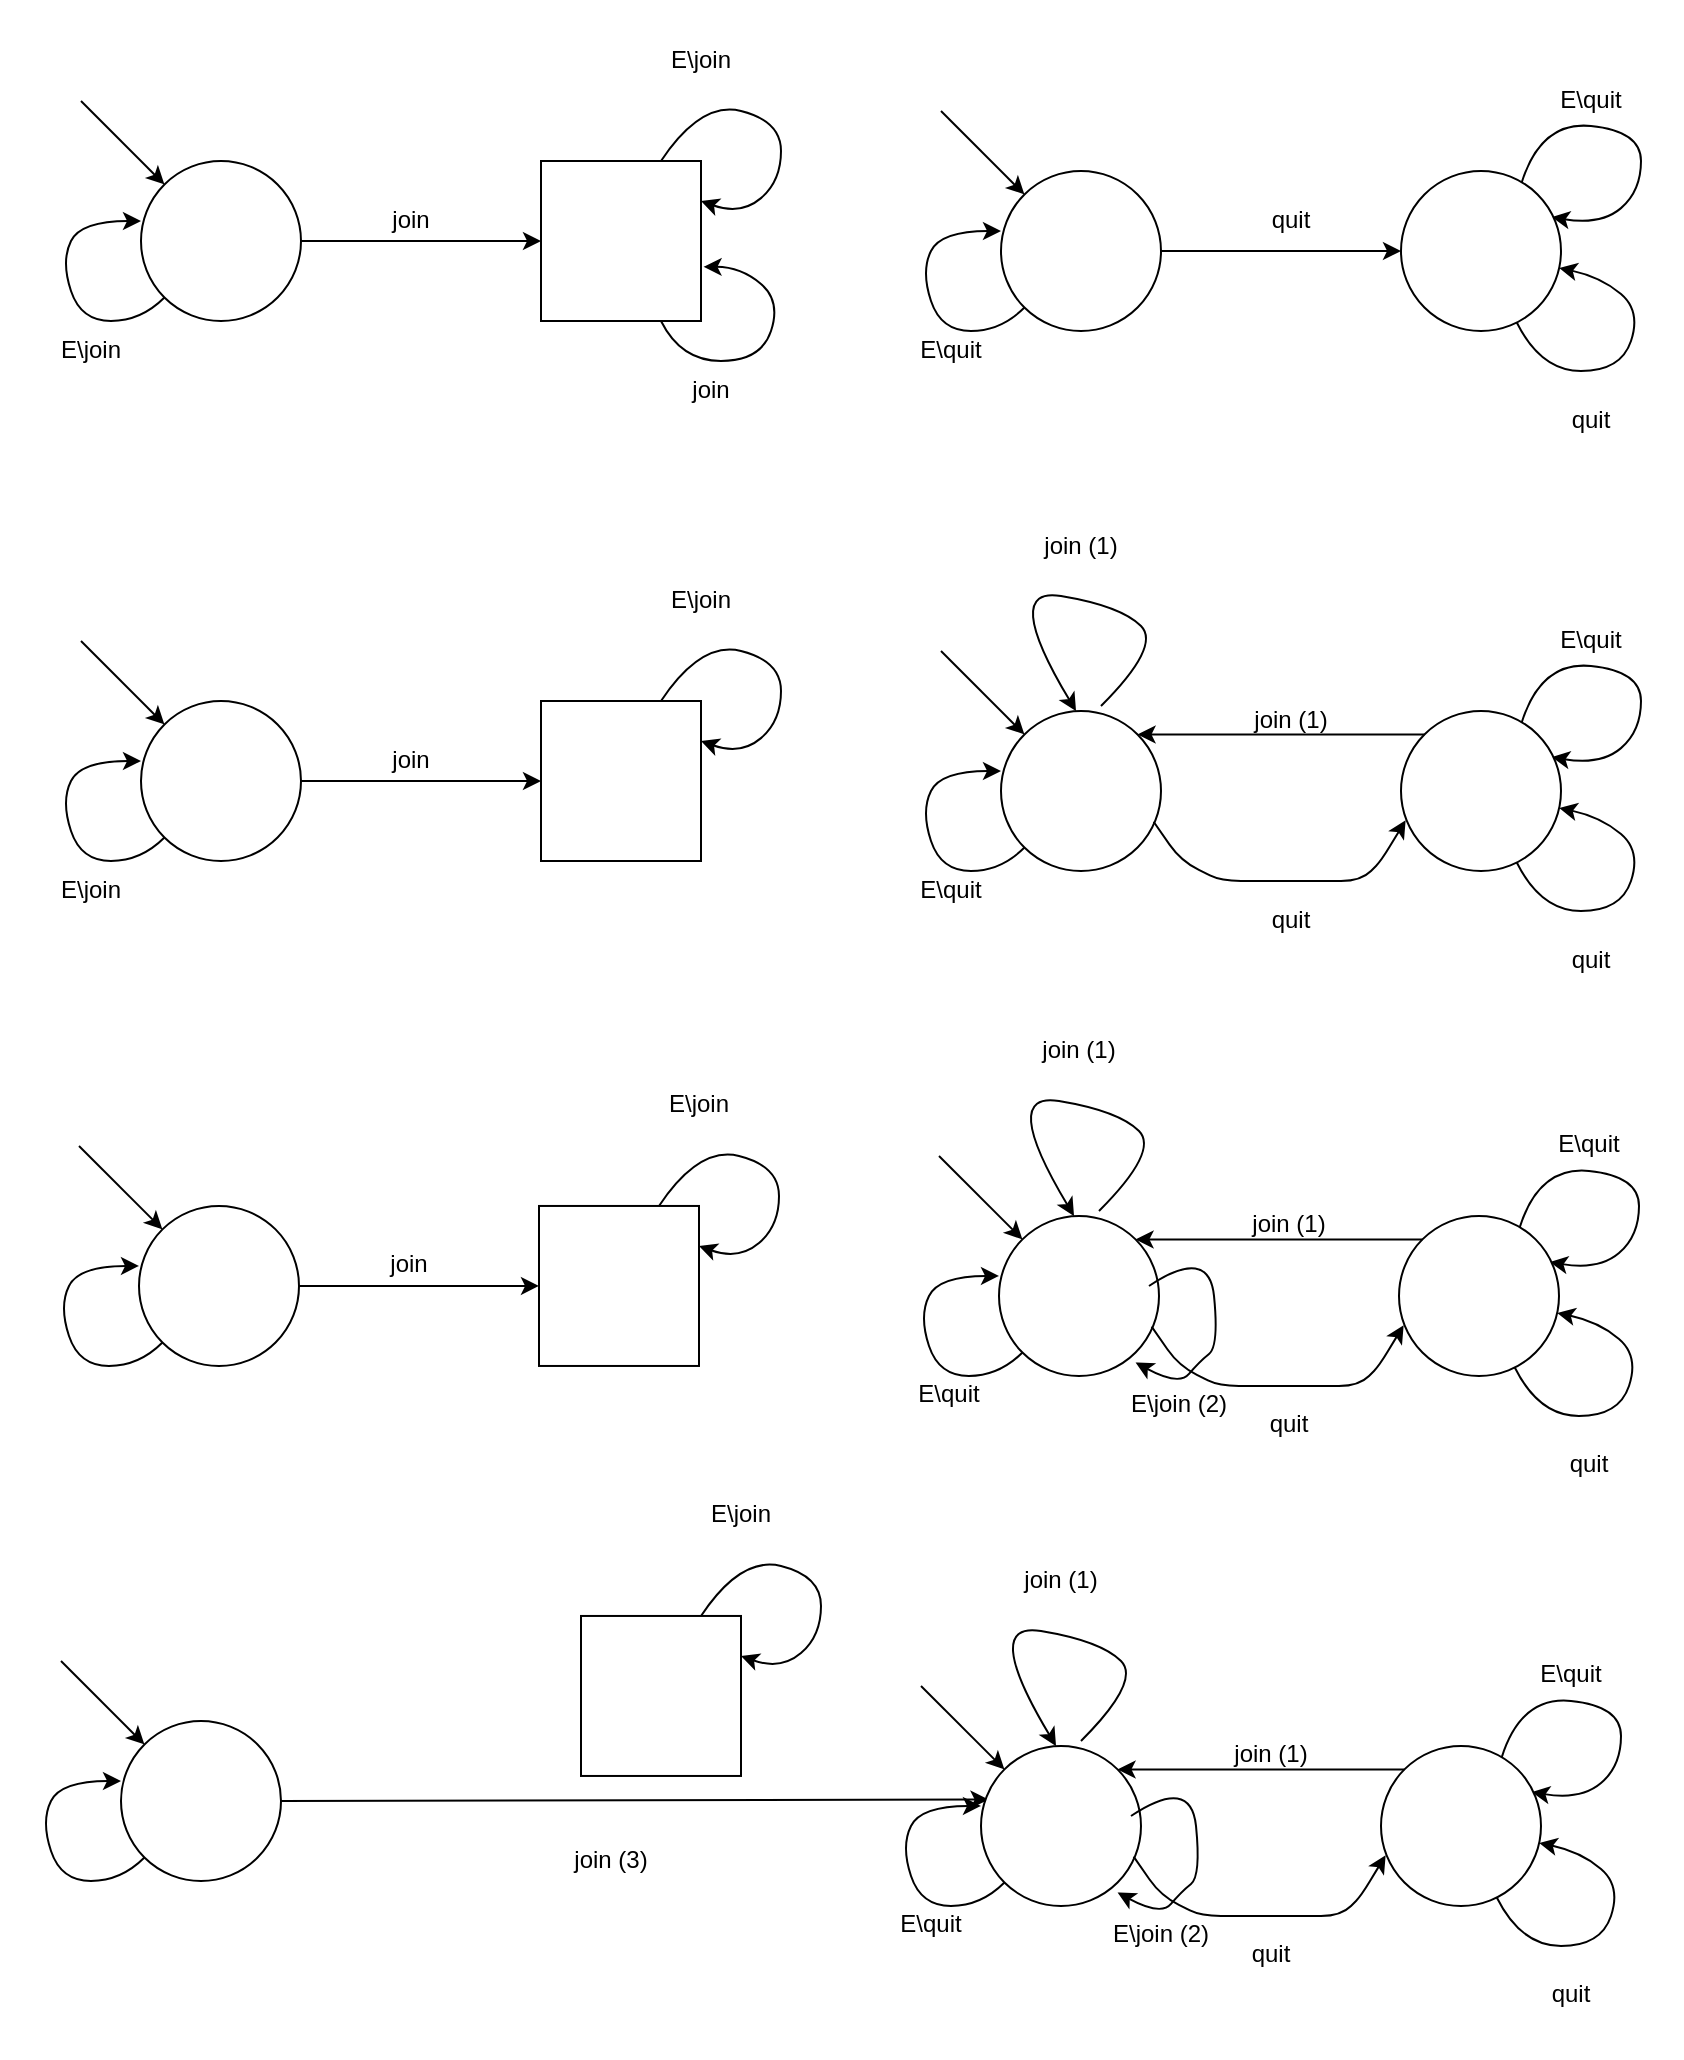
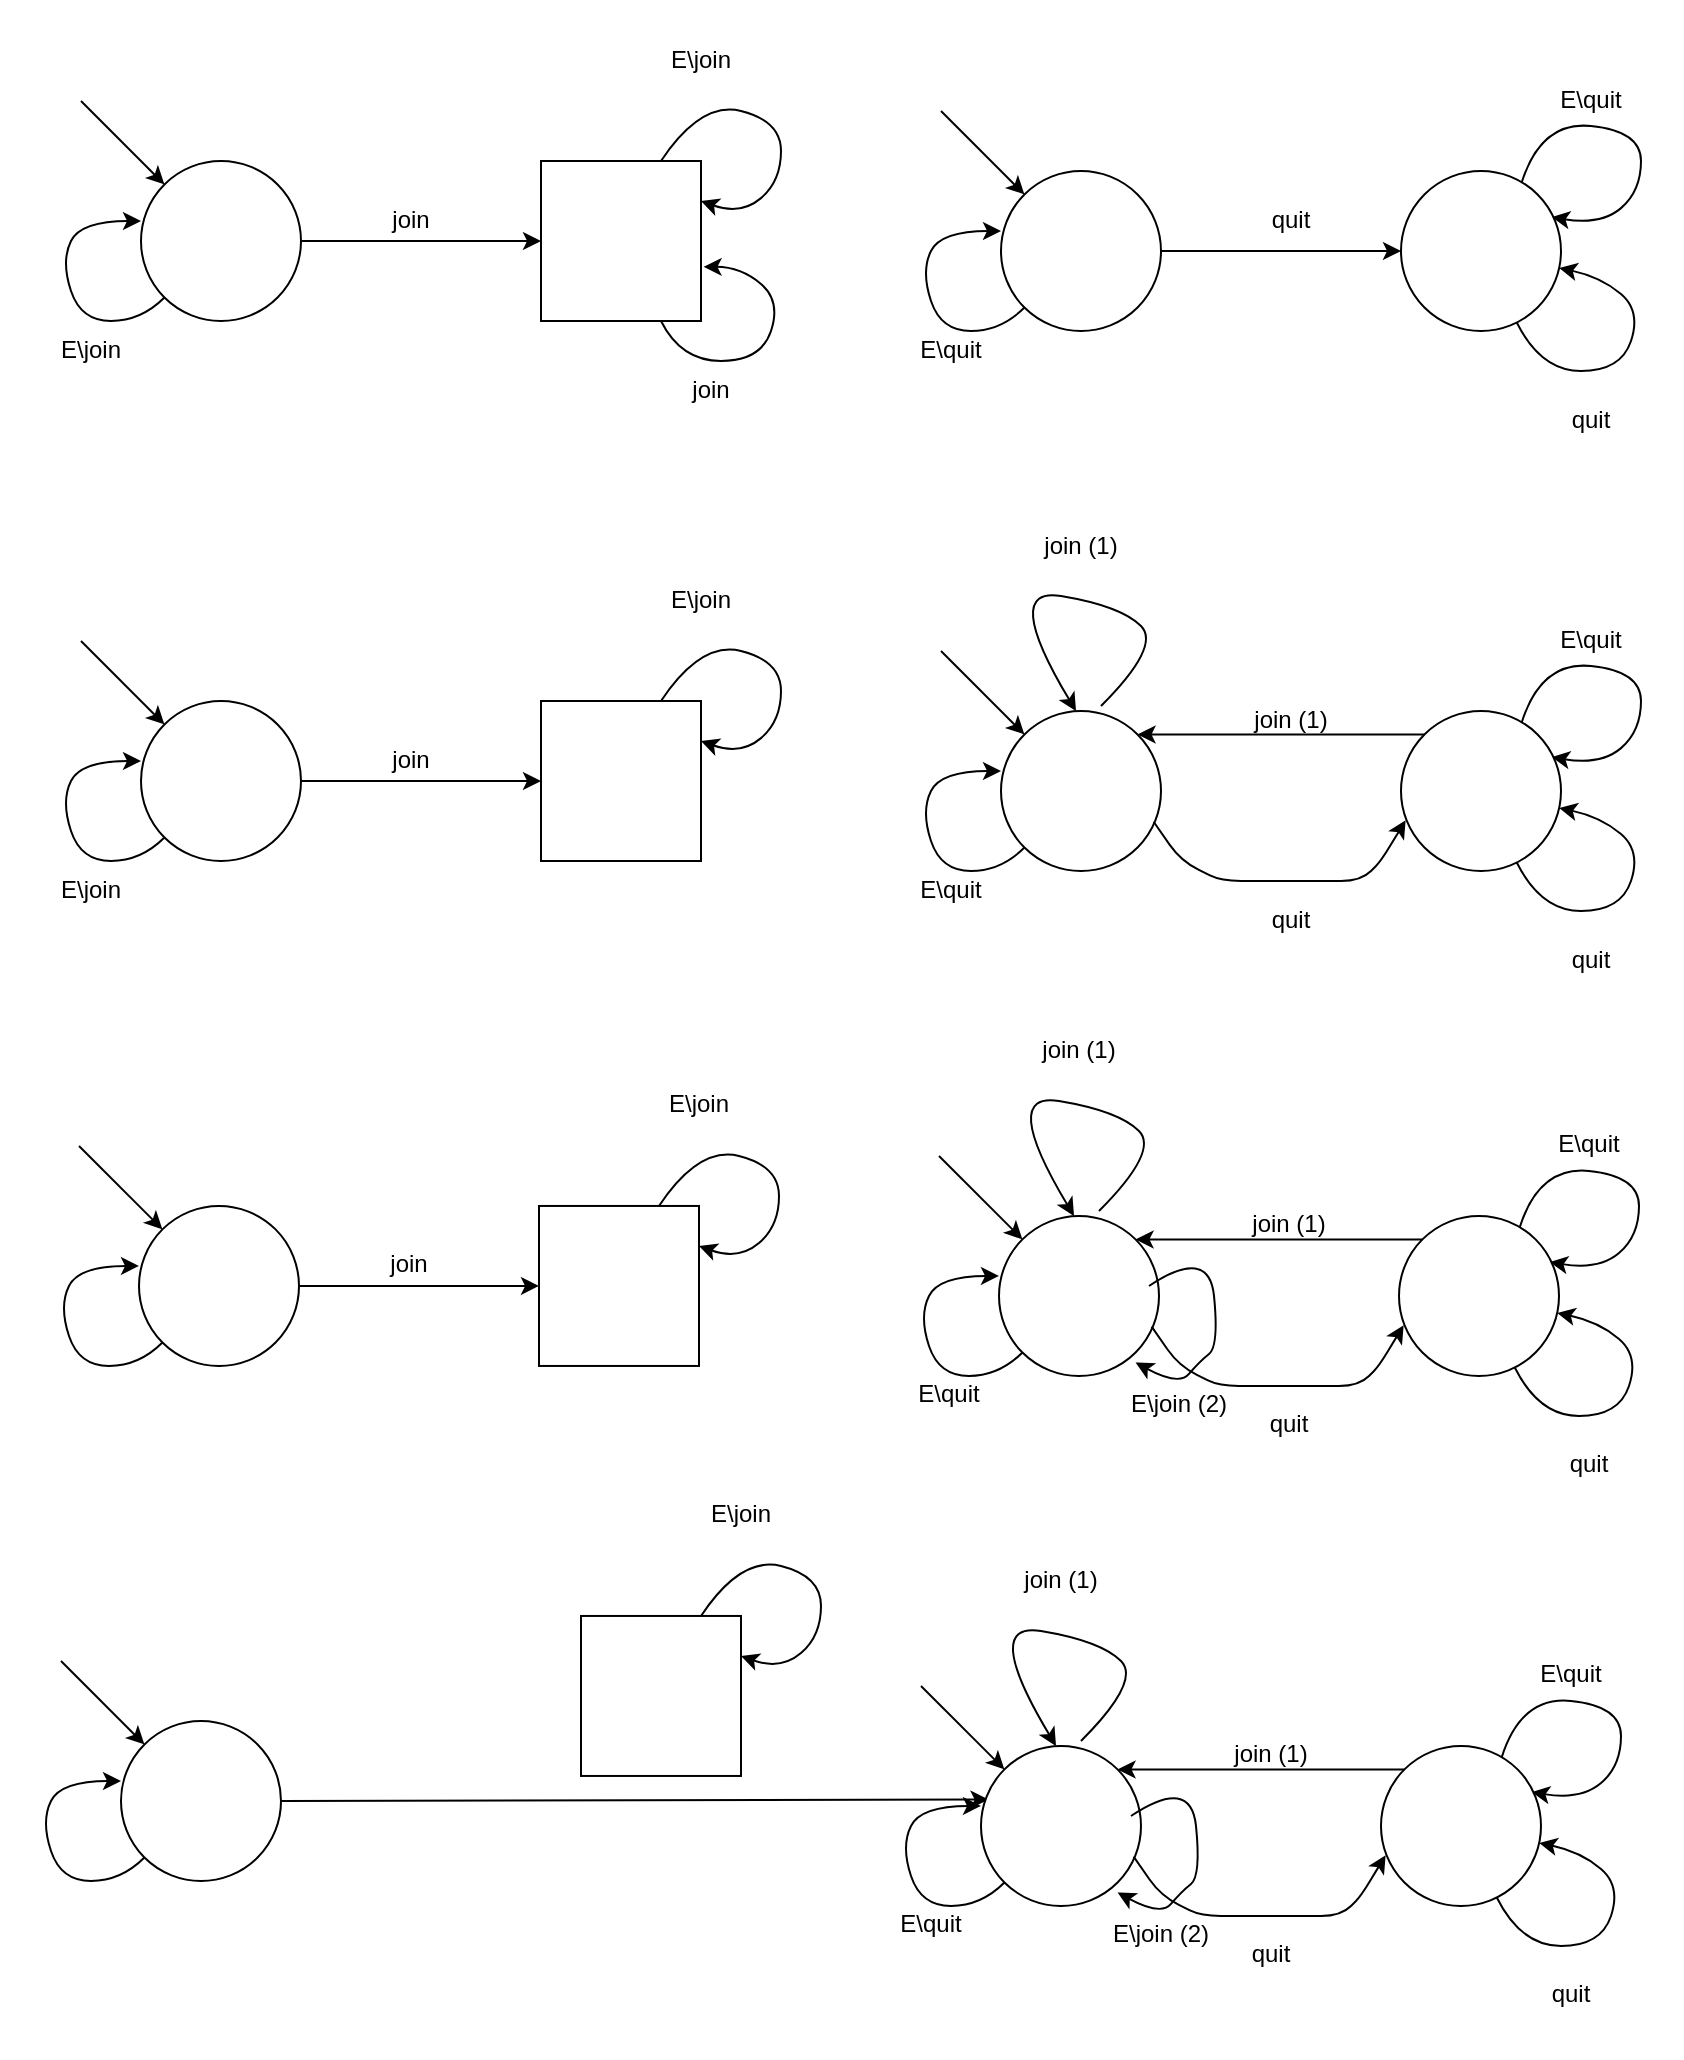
node "join (3)": removed
